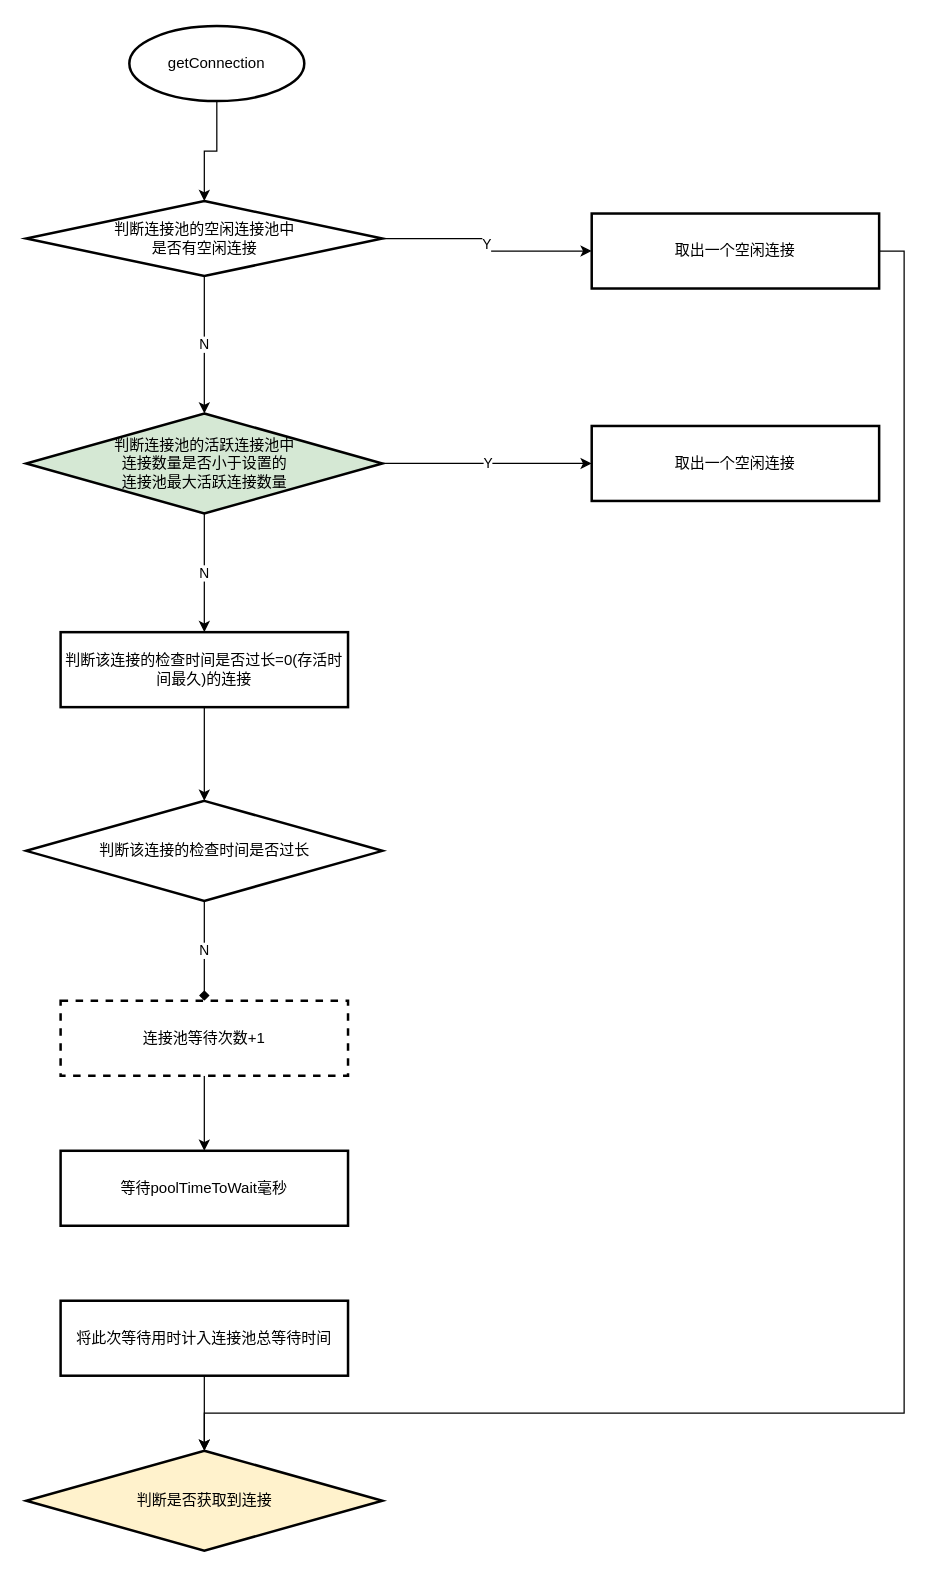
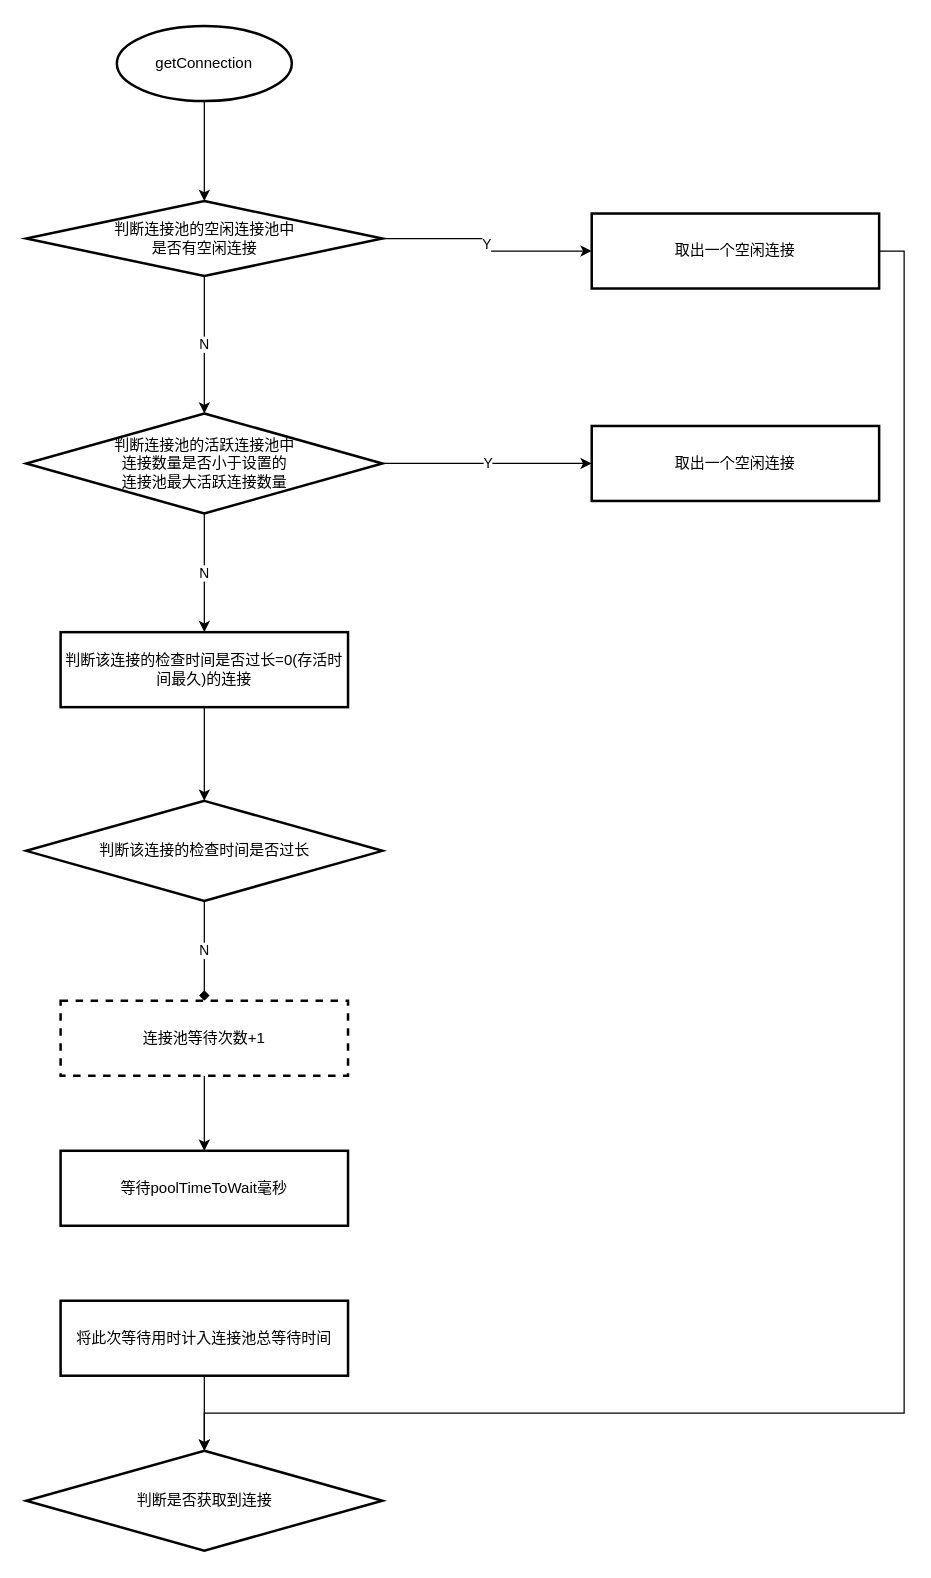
node "getConnection": moved (217, 63) -> (204, 63)
node "判断连接池的活跃连接池中 连接数量是否小于设置的 连接池最大活跃连接数量": fillcolor #d5e8d4 -> #ffffff
node "判断是否获取到连接": fillcolor #fff2cc -> #ffffff
